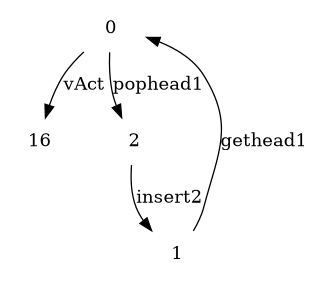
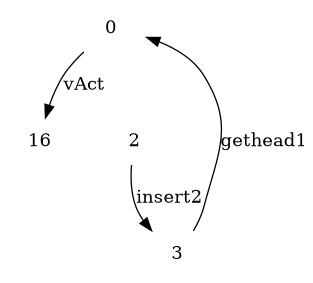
edge "0" -> "2": removed, label "pophead1"
node "1": label "1" -> "3"
